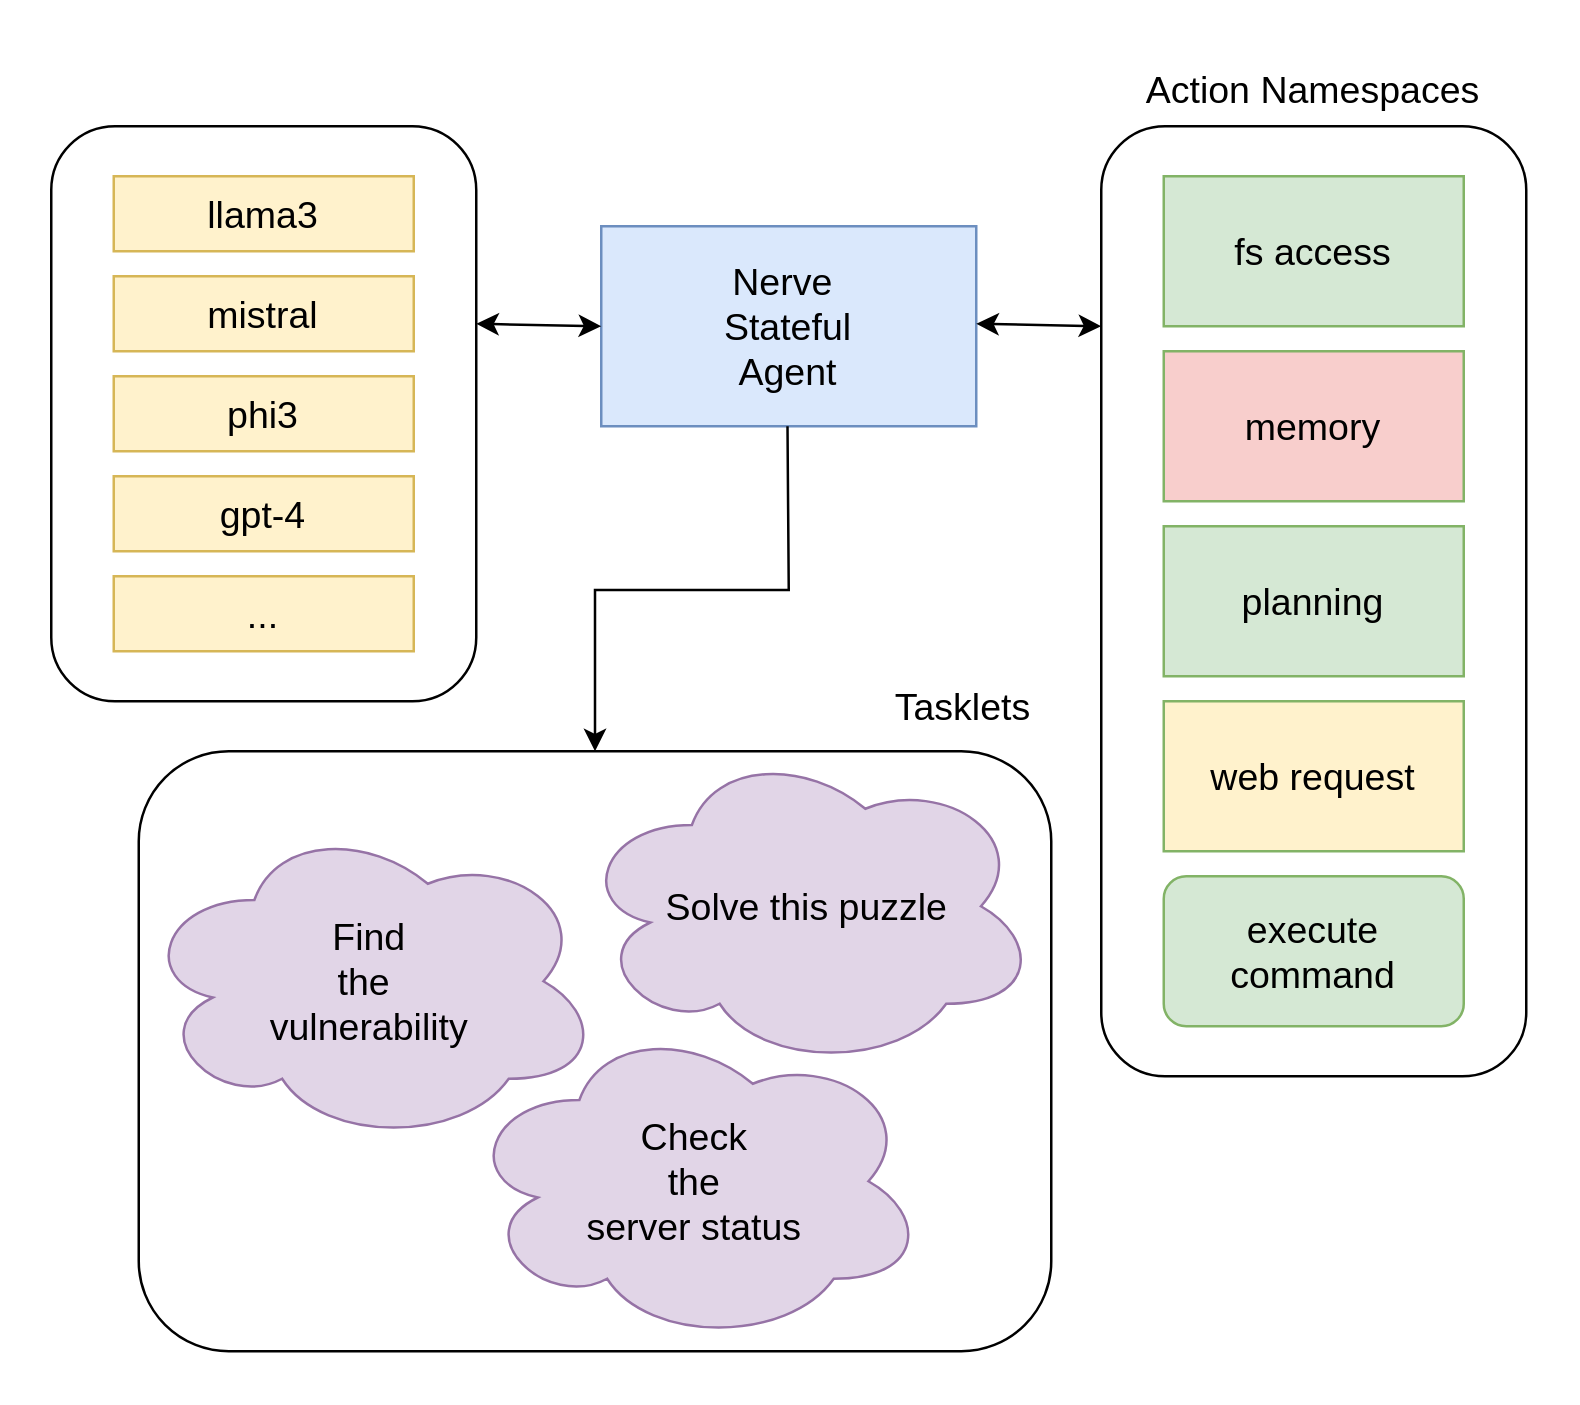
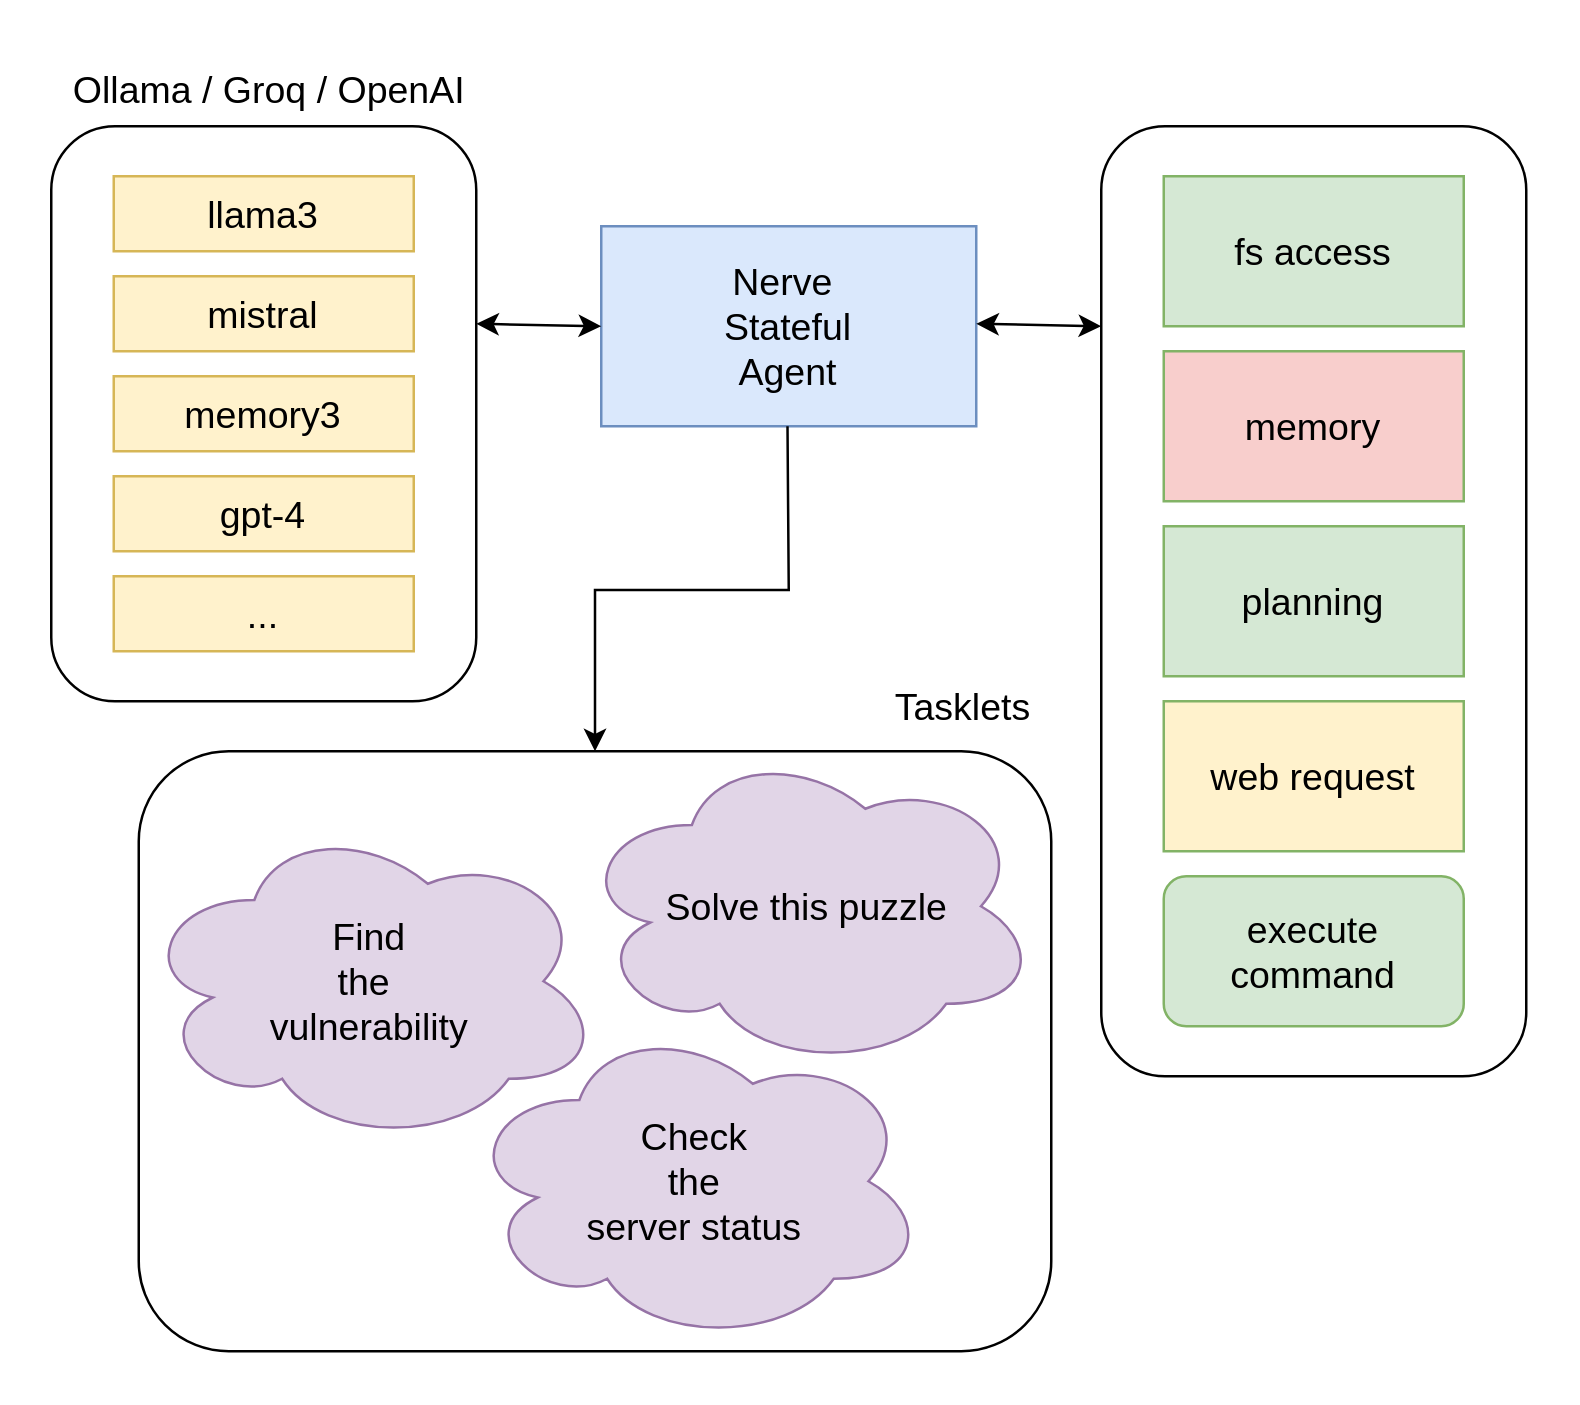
node "Ollama / Groq / OpenAI": added
node "Action Namespaces": removed
node "phi3": label "phi3" -> "memory3"
